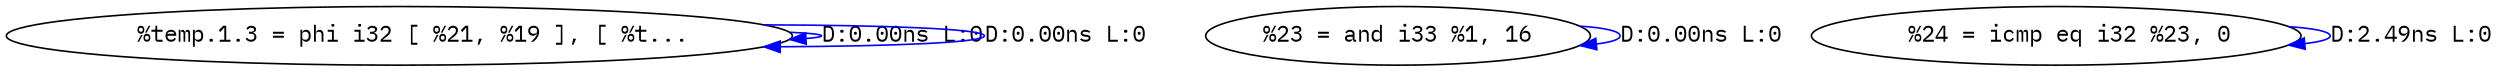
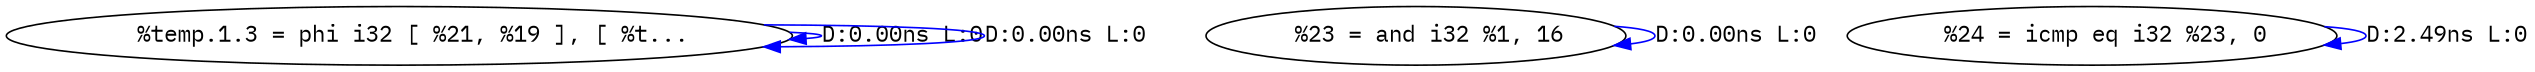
node "%23 = and i33 %1, 16": label "%23 = and i33 %1, 16" -> "%23 = and i32 %1, 16"
